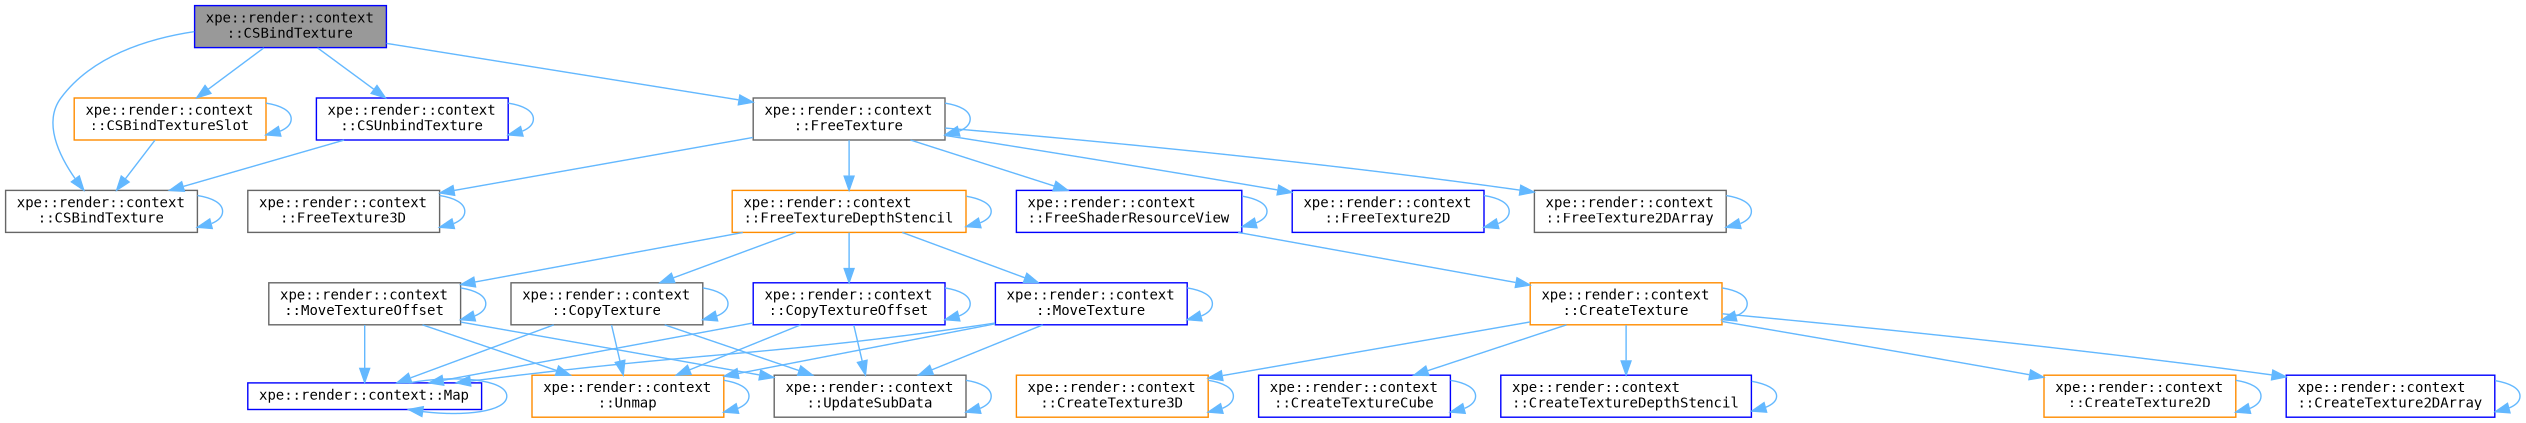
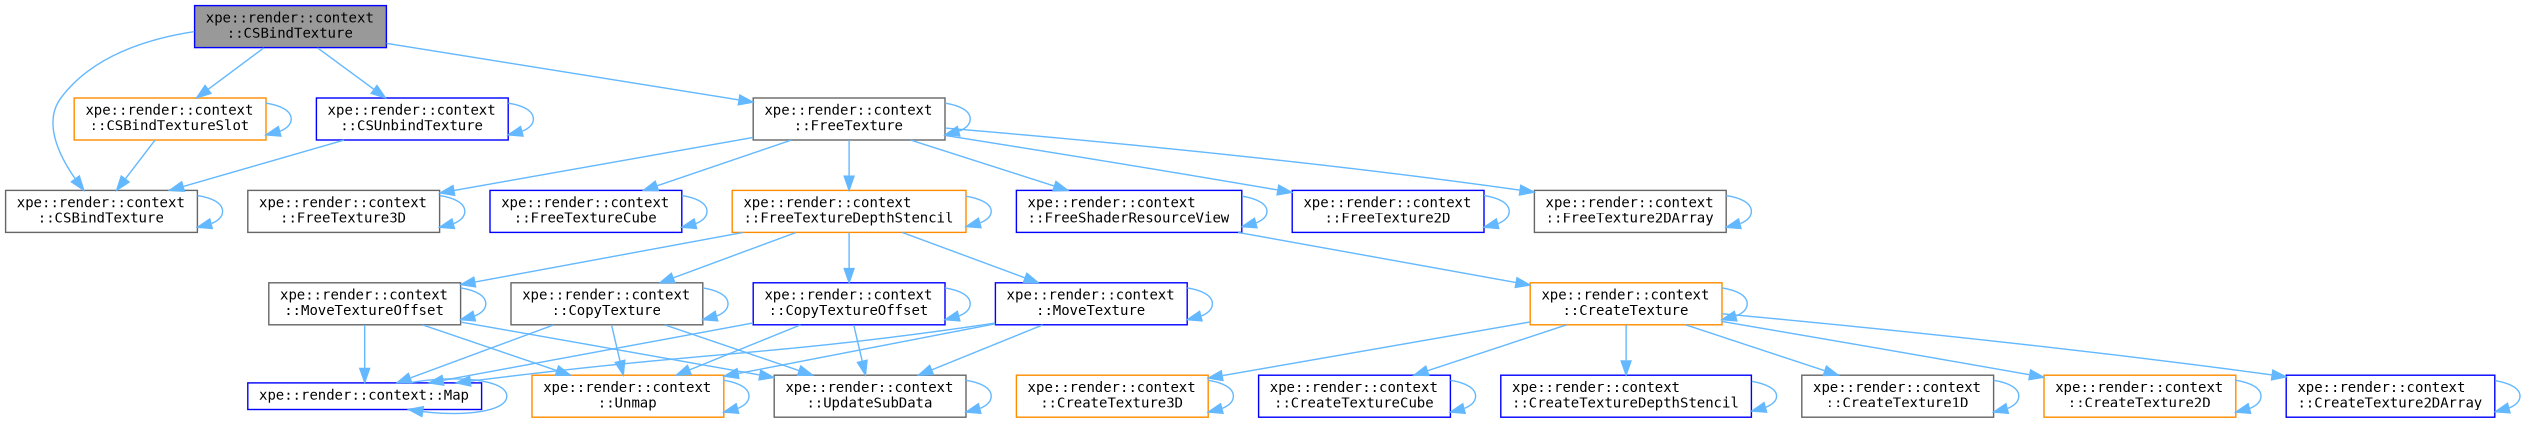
node "xpe::render::context ::FreeTextureCube": added
node "xpe::render::context ::CreateTexture1D": added
